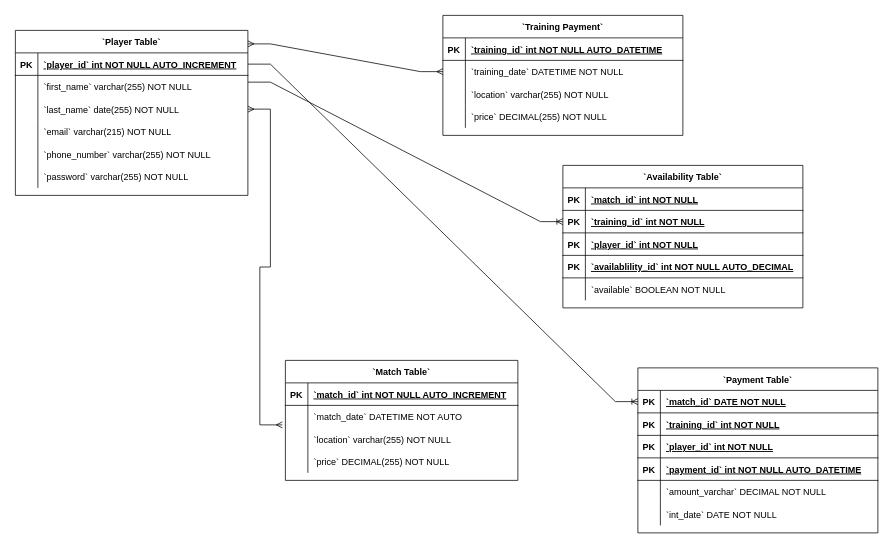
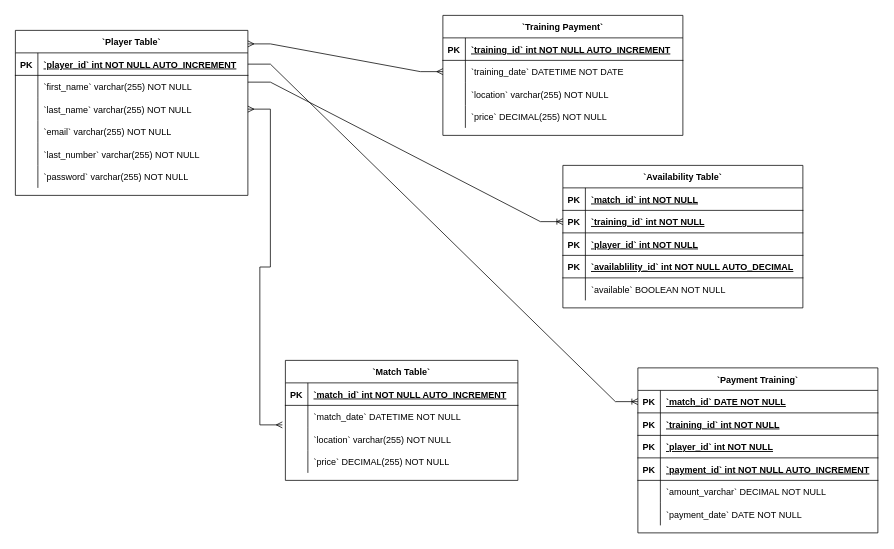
node "`training_id` int NOT NULL AUTO_DATETIME": label "`training_id` int NOT NULL AUTO_DATETIME" -> "`training_id` int NOT NULL AUTO_INCREMENT"
node "`training_date` DATETIME NOT NULL": label "`training_date` DATETIME NOT NULL" -> "`training_date` DATETIME NOT DATE"
node "`last_name` date(255) NOT NULL": label "`last_name` date(255) NOT NULL" -> "`last_name` varchar(255) NOT NULL"
node "`email` varchar(215) NOT NULL": label "`email` varchar(215) NOT NULL" -> "`email` varchar(255) NOT NULL"
node "`phone_number` varchar(255) NOT NULL": label "`phone_number` varchar(255) NOT NULL" -> "`last_number` varchar(255) NOT NULL"
node "`Payment Table`": label "`Payment Table`" -> "`Payment Training`"
node "`match_date` DATETIME NOT AUTO": label "`match_date` DATETIME NOT AUTO" -> "`match_date` DATETIME NOT NULL"
node "`payment_id` int NOT NULL AUTO_DATETIME": label "`payment_id` int NOT NULL AUTO_DATETIME" -> "`payment_id` int NOT NULL AUTO_INCREMENT"
node "`int_date` DATE NOT NULL": label "`int_date` DATE NOT NULL" -> "`payment_date` DATE NOT NULL"
